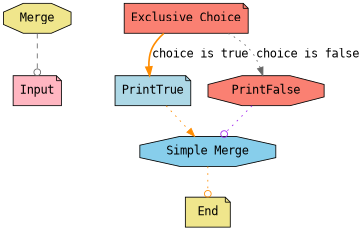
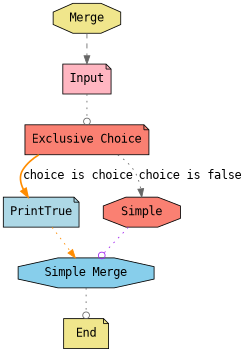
edge "Merge" -> "Input": arrowhead odot -> normal
edge "Exclusive Choice" -> "PrintTrue": label "choice is true" -> "choice is choice"
node "PrintFalse": label "PrintFalse" -> "Simple"
edge "Input" -> "Exclusive Choice": added
edge "Simple Merge" -> "End": color darkorange -> gray40
